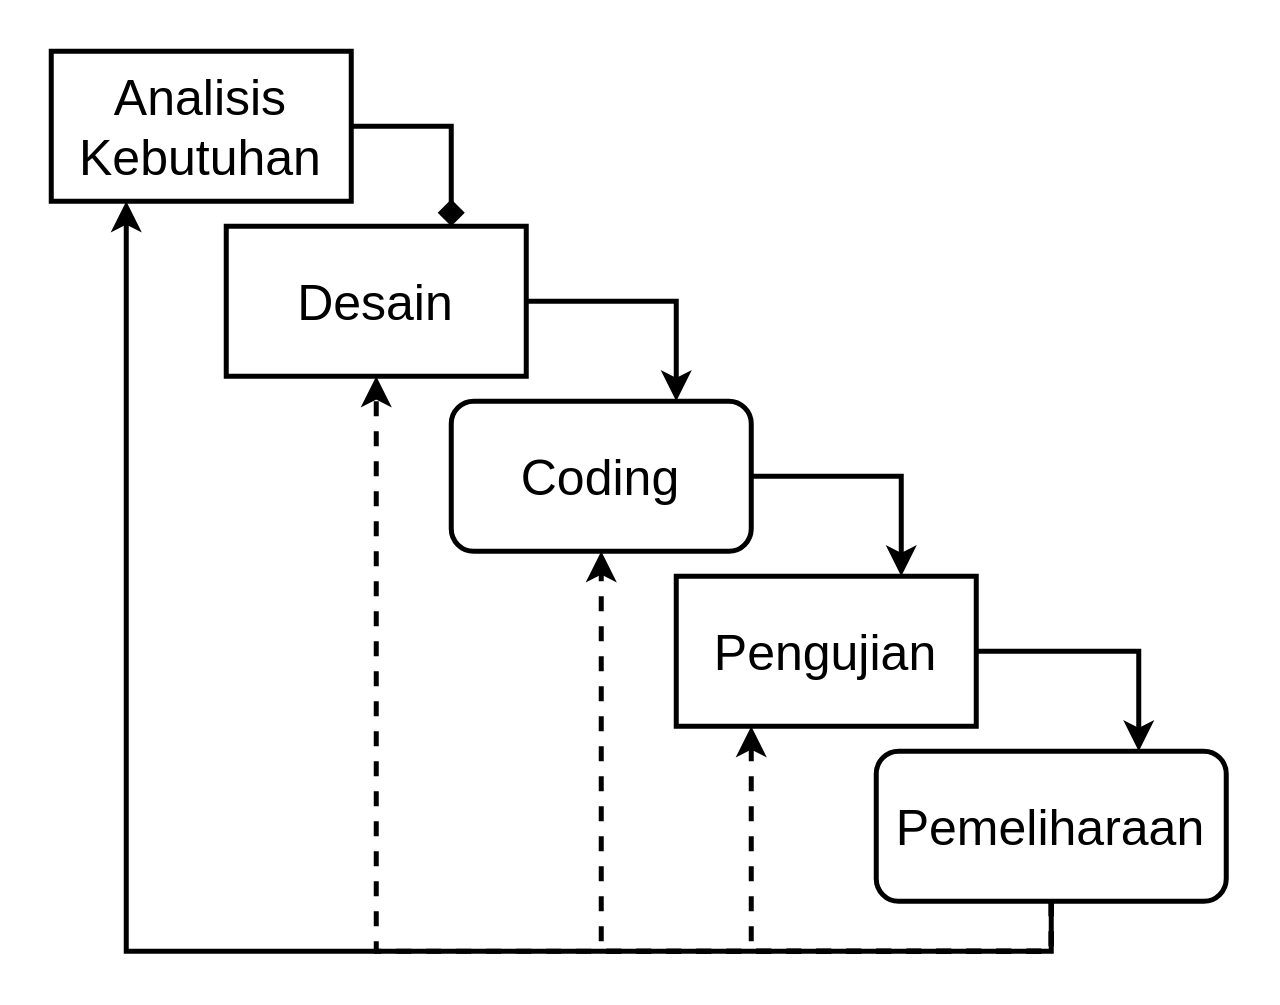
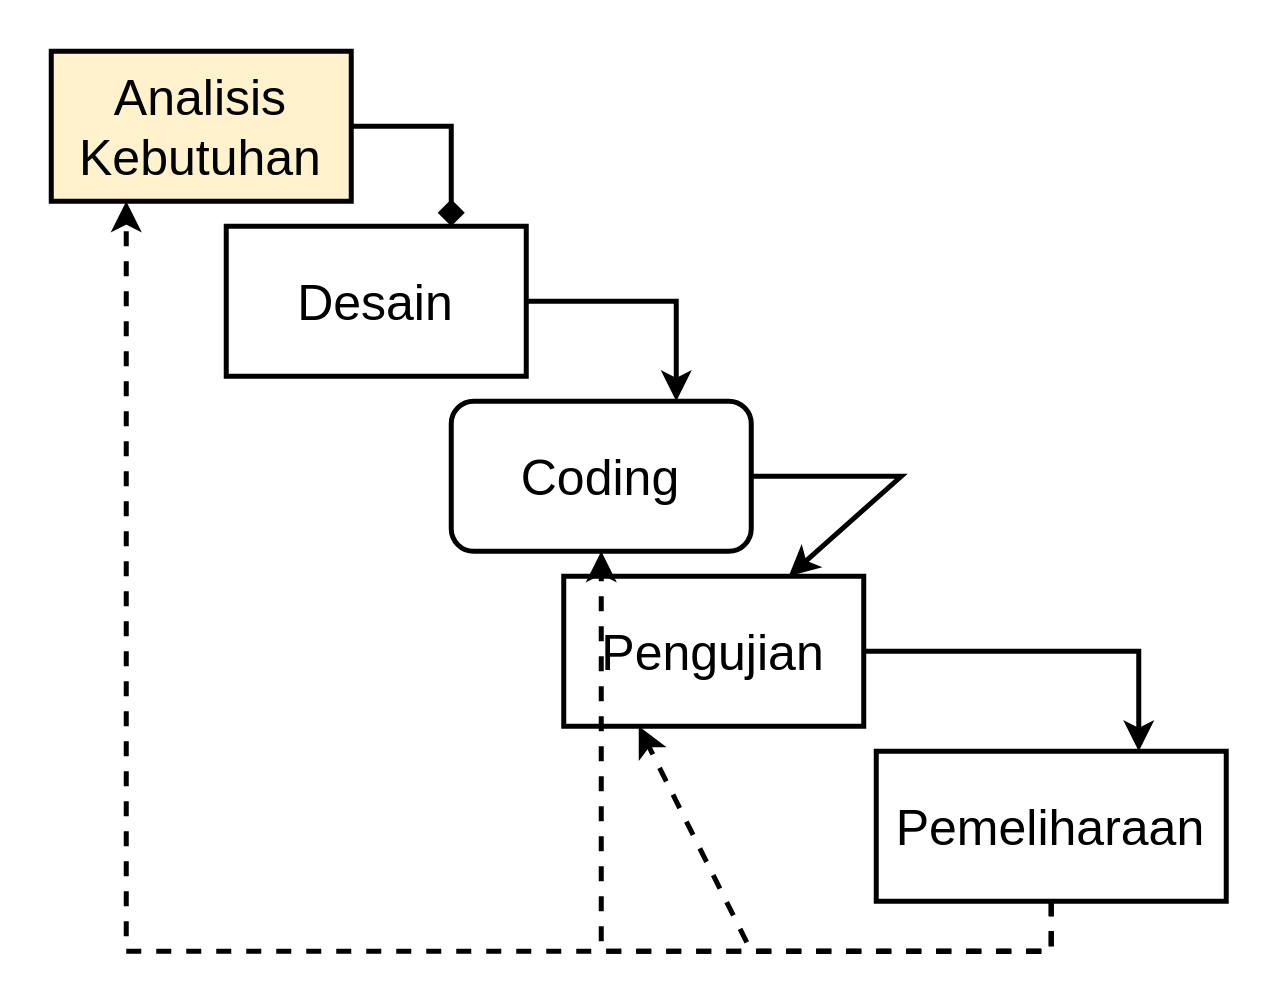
node "Analisis Kebutuhan": fillcolor #ffffff -> #fff2cc
edge "Pemeliharaan" -> "Desain": removed
node "Pengujian": moved (826, 651) -> (714, 651)
node "Pemeliharaan": shape rounded rectangle -> rectangle
edge "Pemeliharaan" -> "Analisis Kebutuhan": style solid -> dashed
